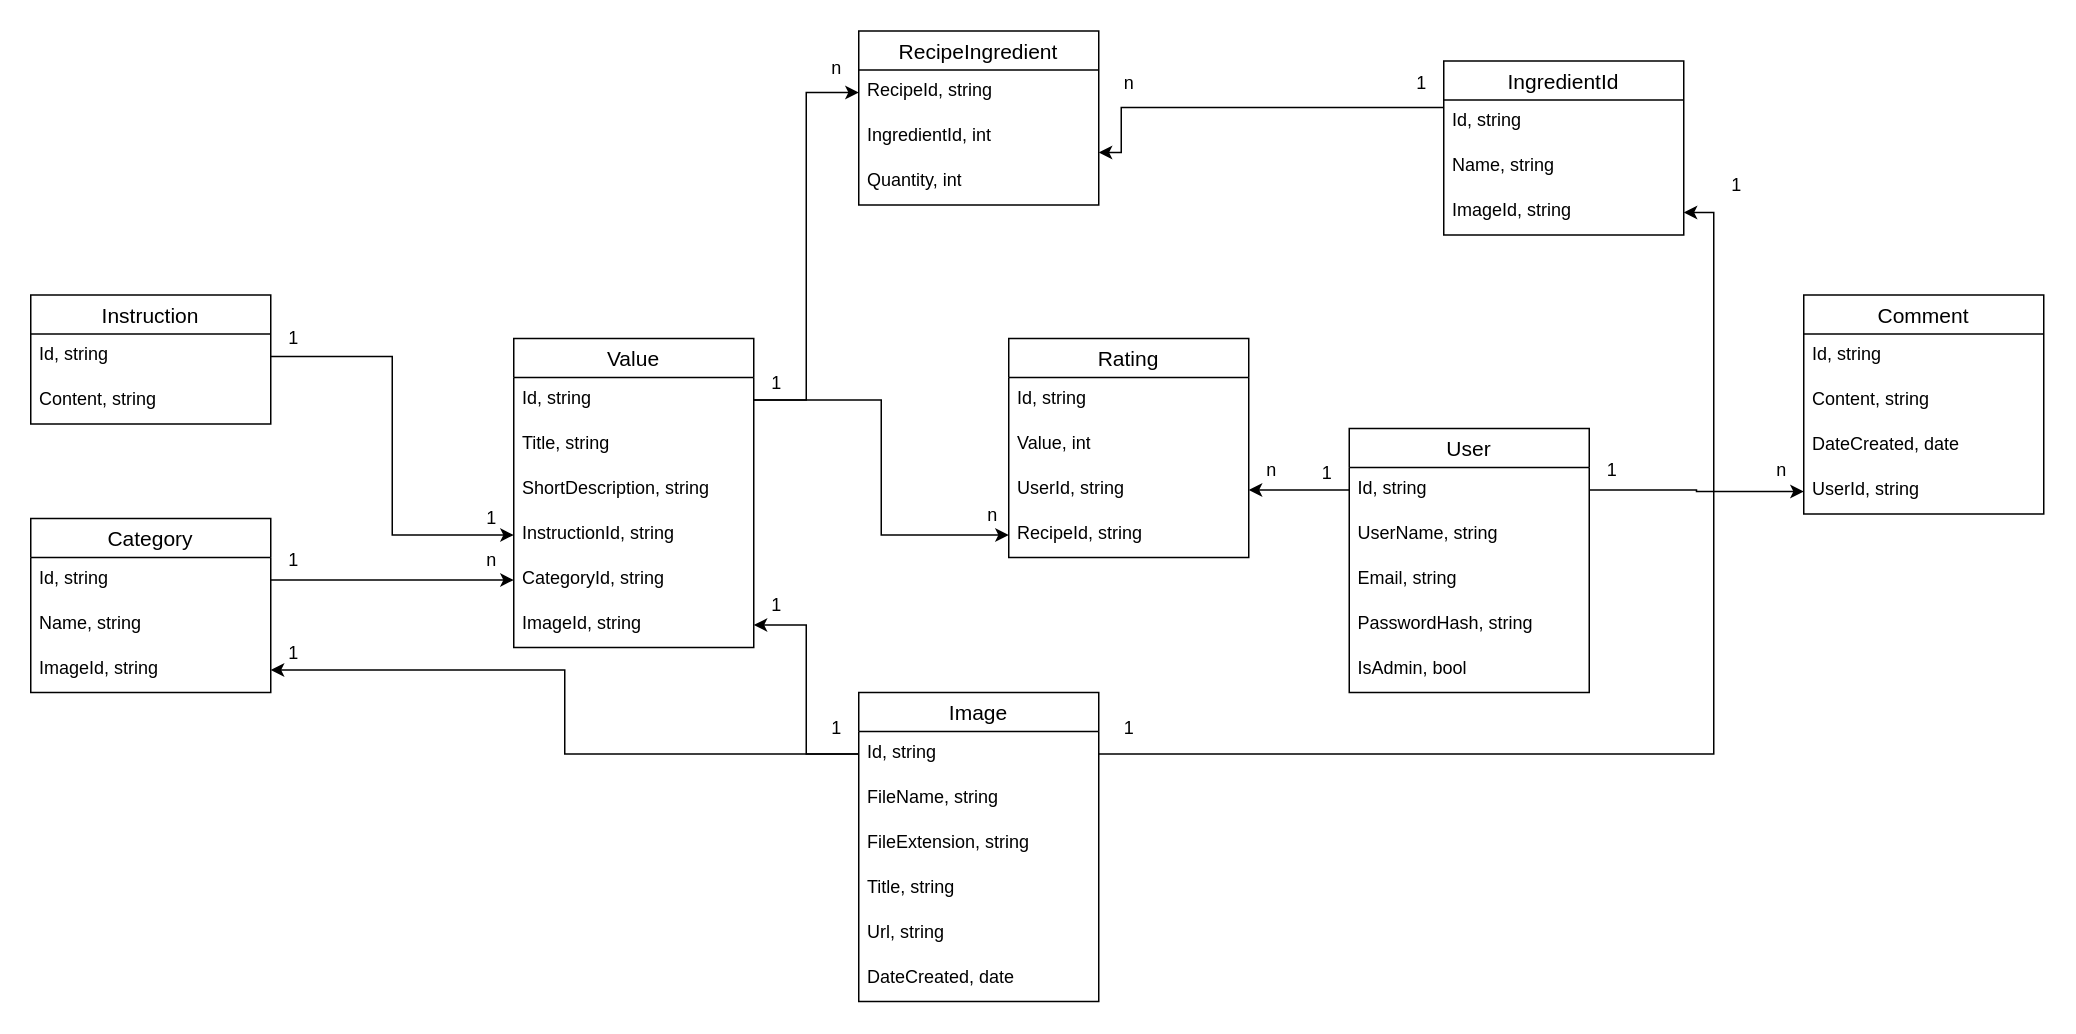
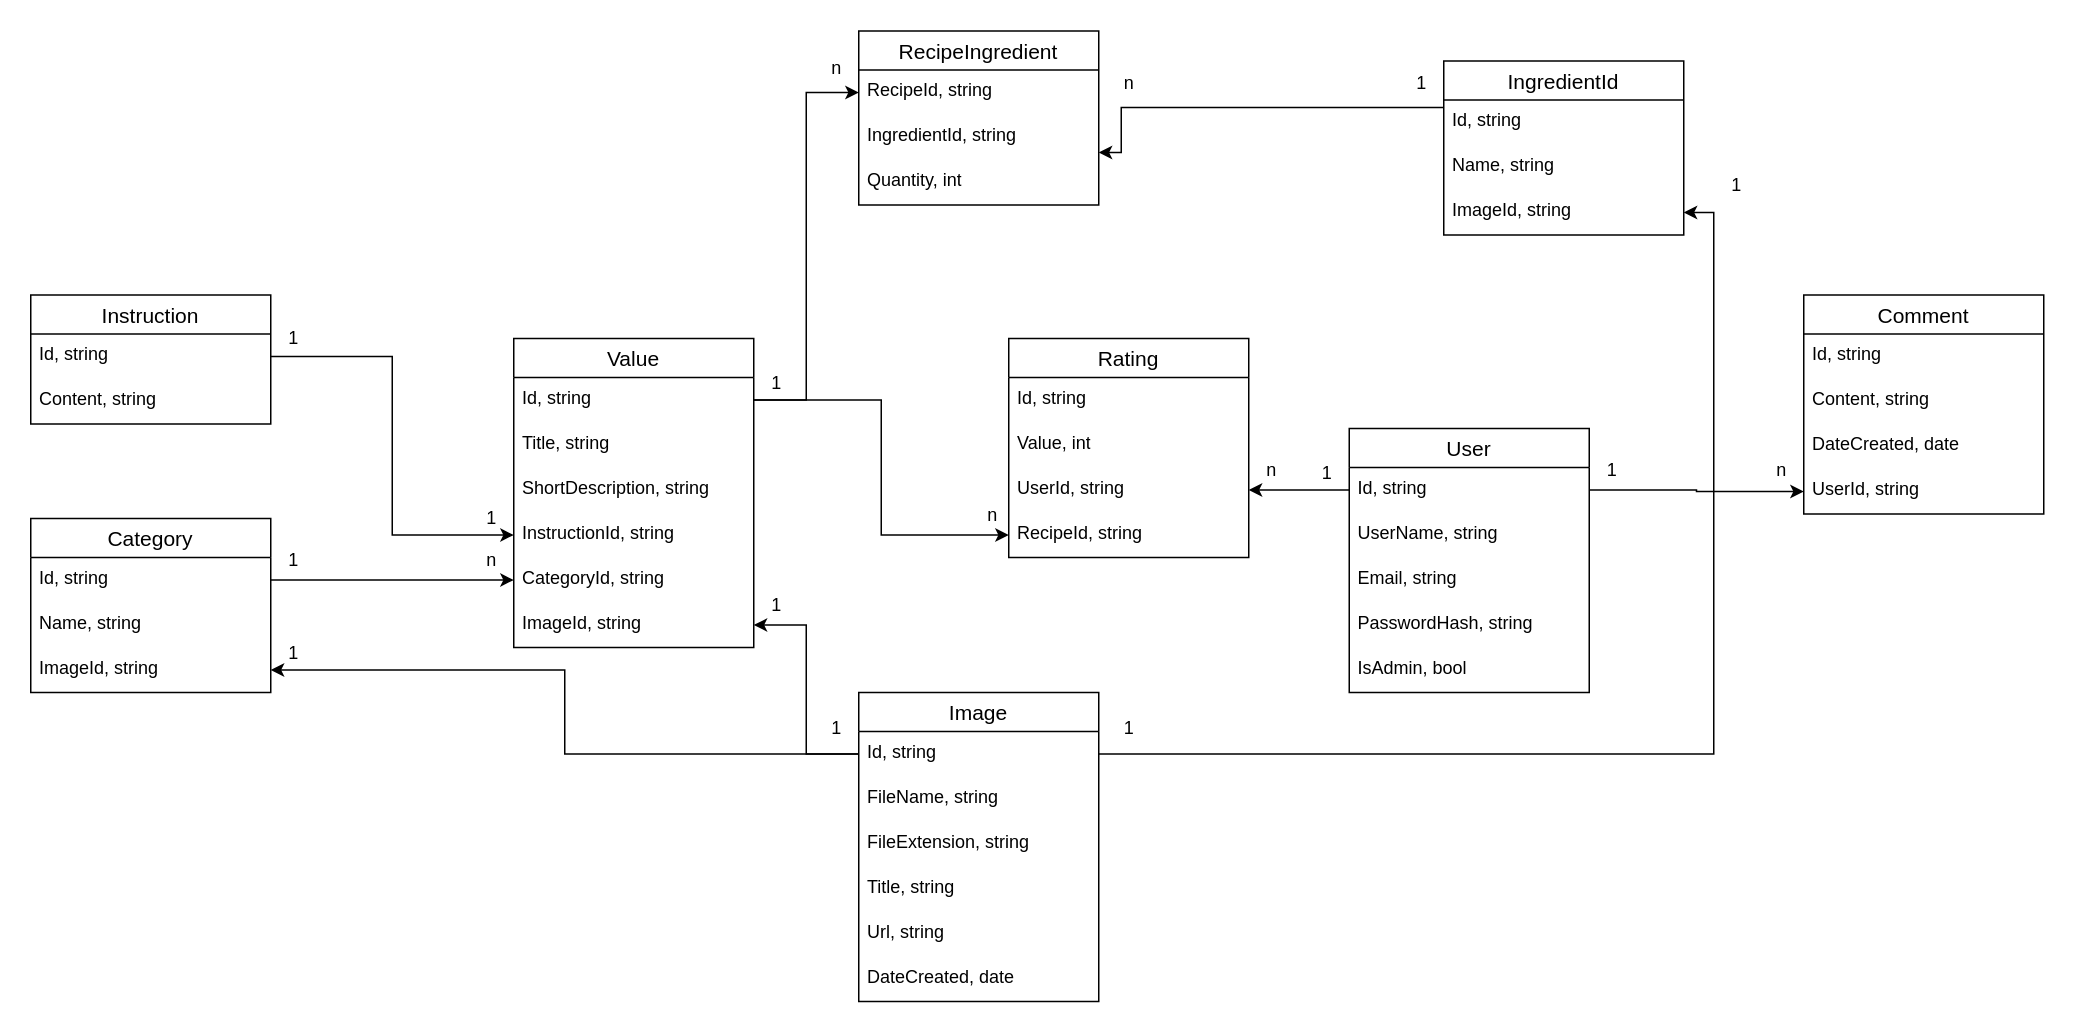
node "IngredientId, int": label "IngredientId, int" -> "IngredientId, string"
